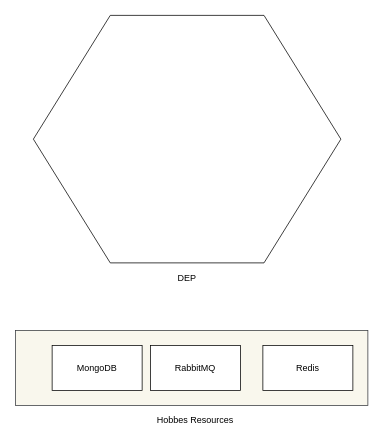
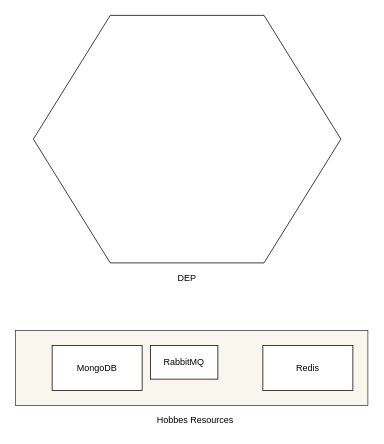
node "RabbitMQ": size 90x45 -> 68x34
